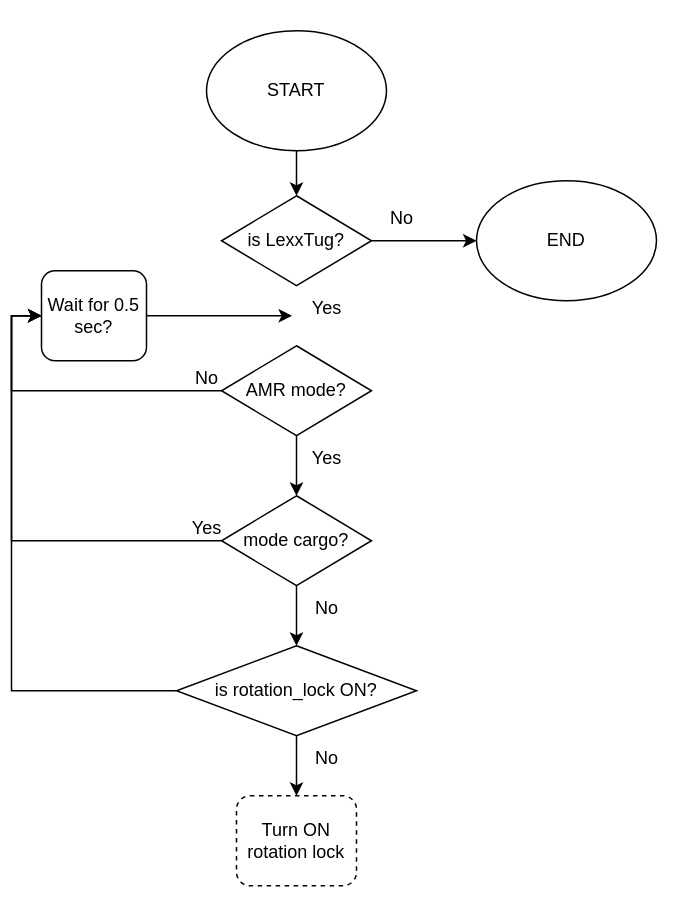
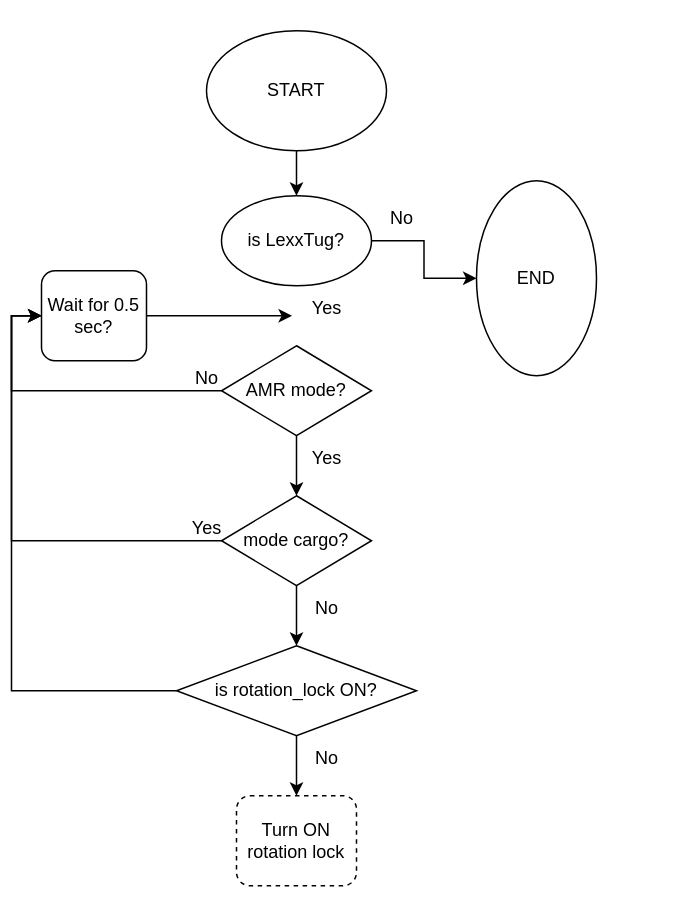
node "is LexxTug?": shape diamond -> ellipse
node "END": size 180x120 -> 120x195
